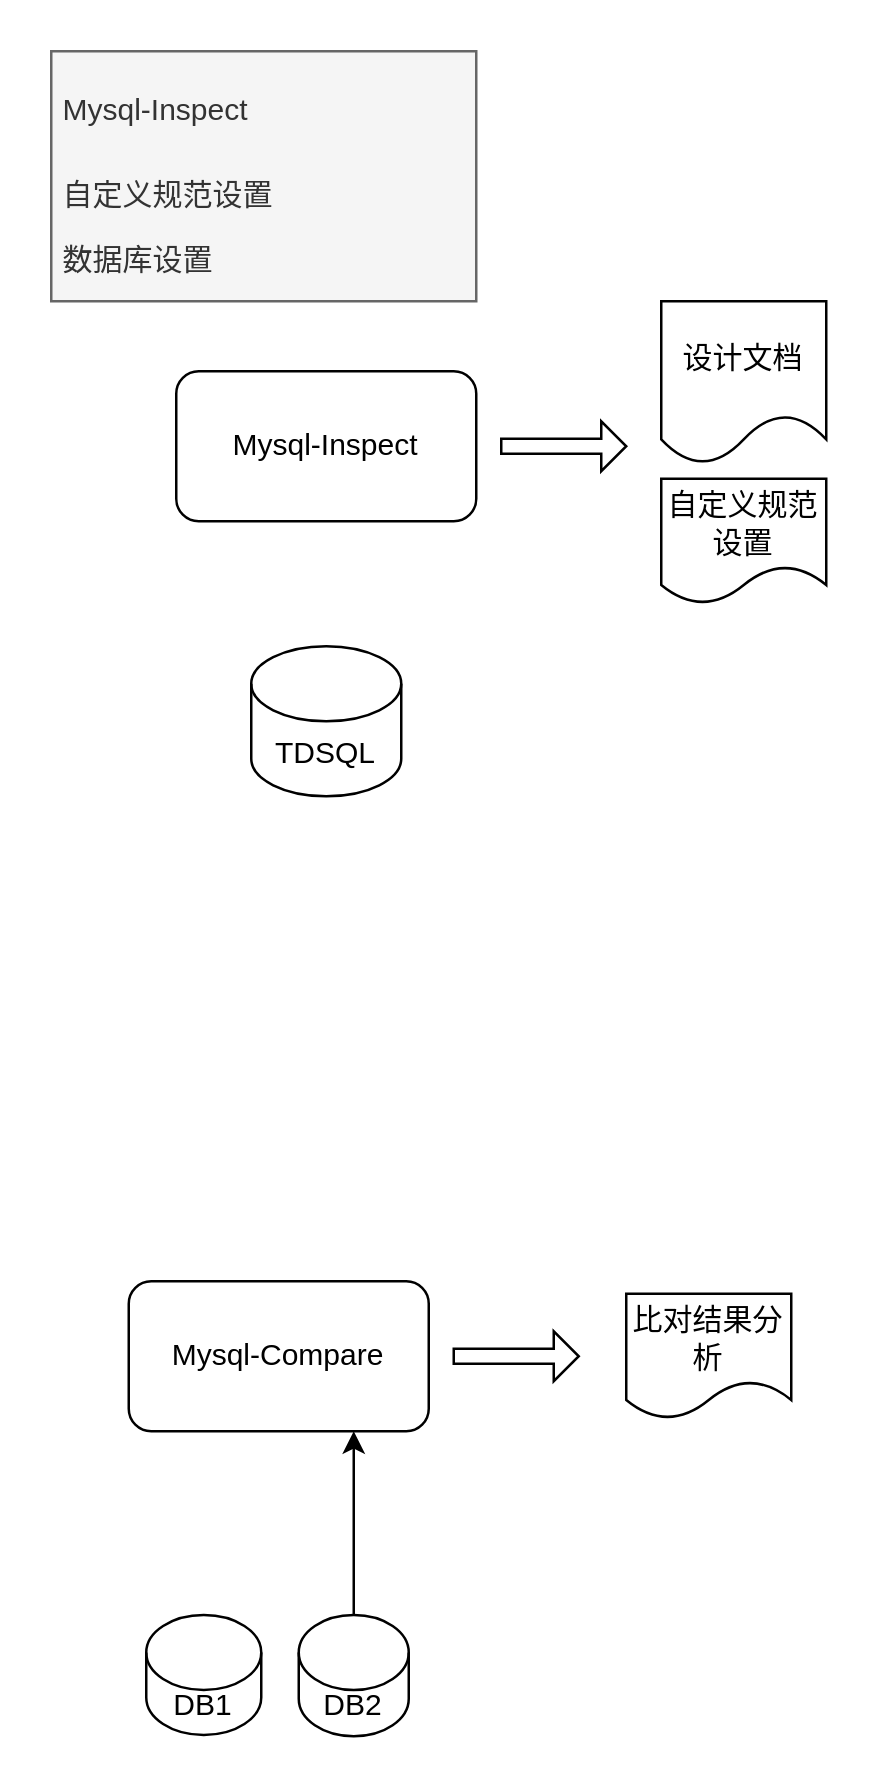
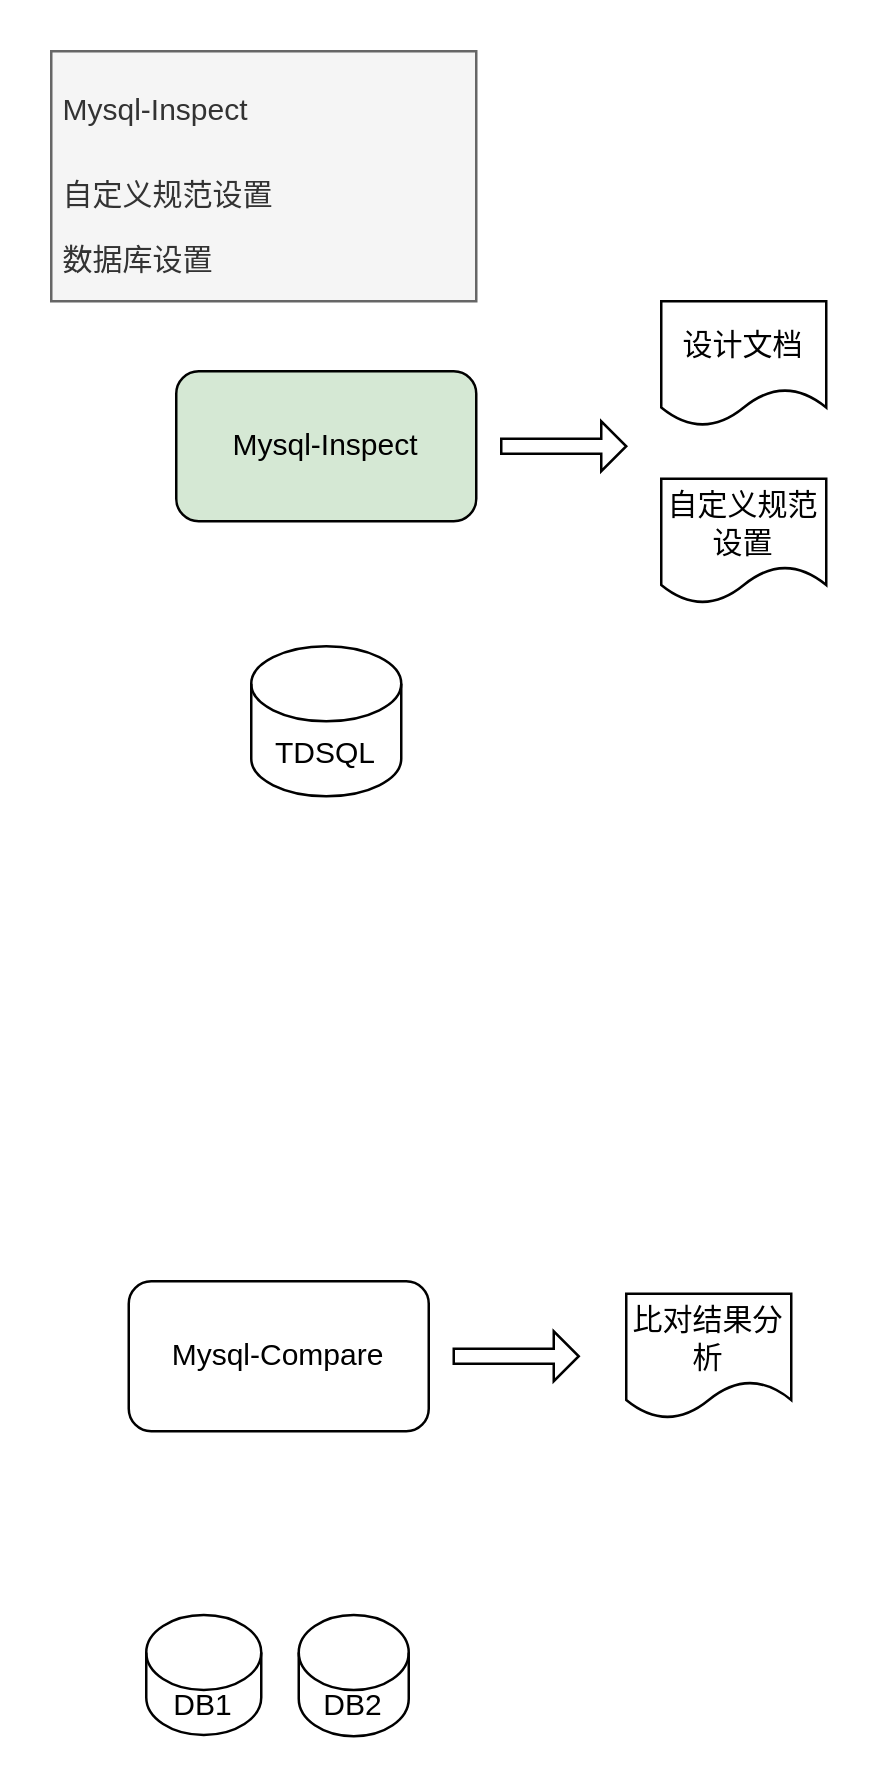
node "设计文档": size 165x163 -> 165x125
node "Mysql-Inspect": fillcolor #ffffff -> #d5e8d4
edge "DB2" -> "Mysql-Compare": removed
